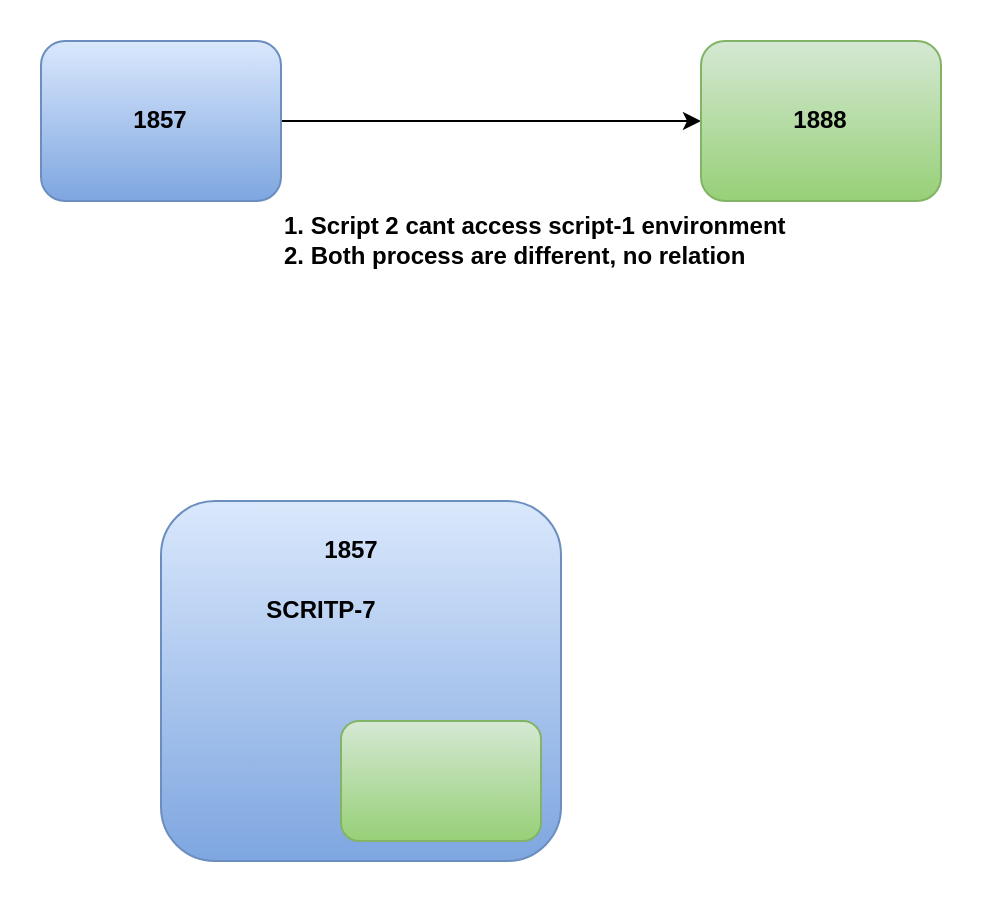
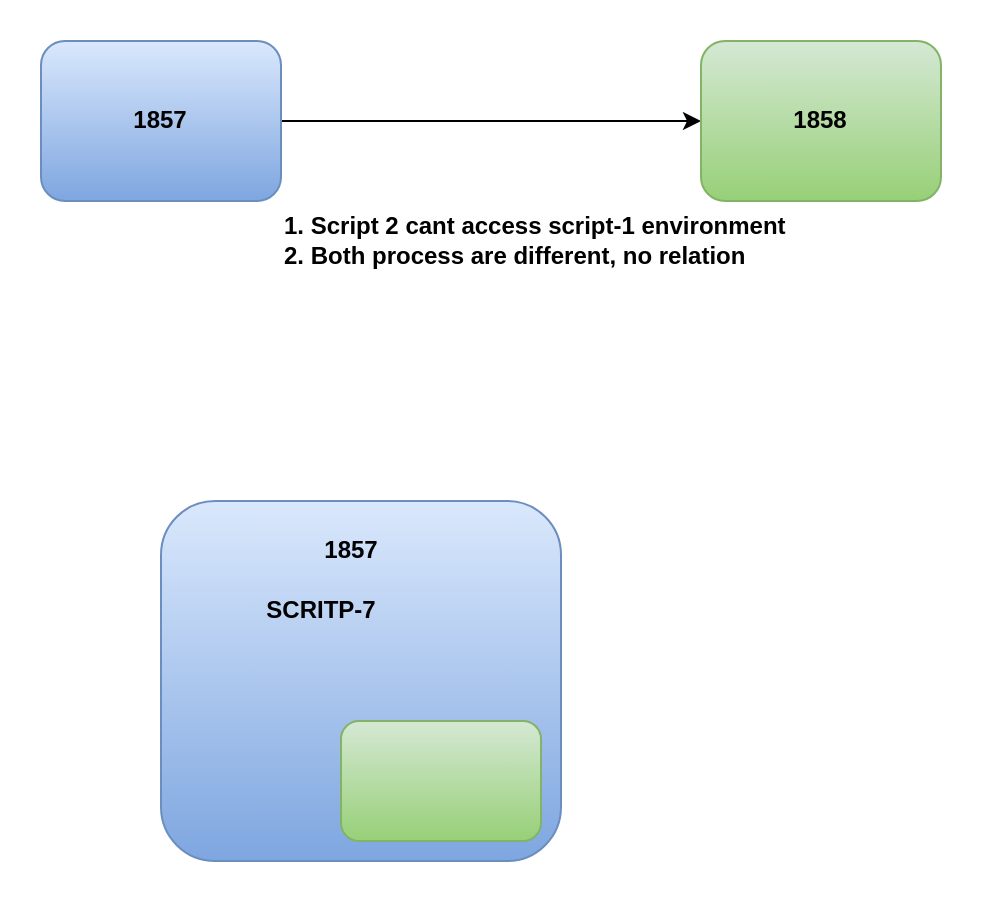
node "1888": label "1888" -> "1858"
